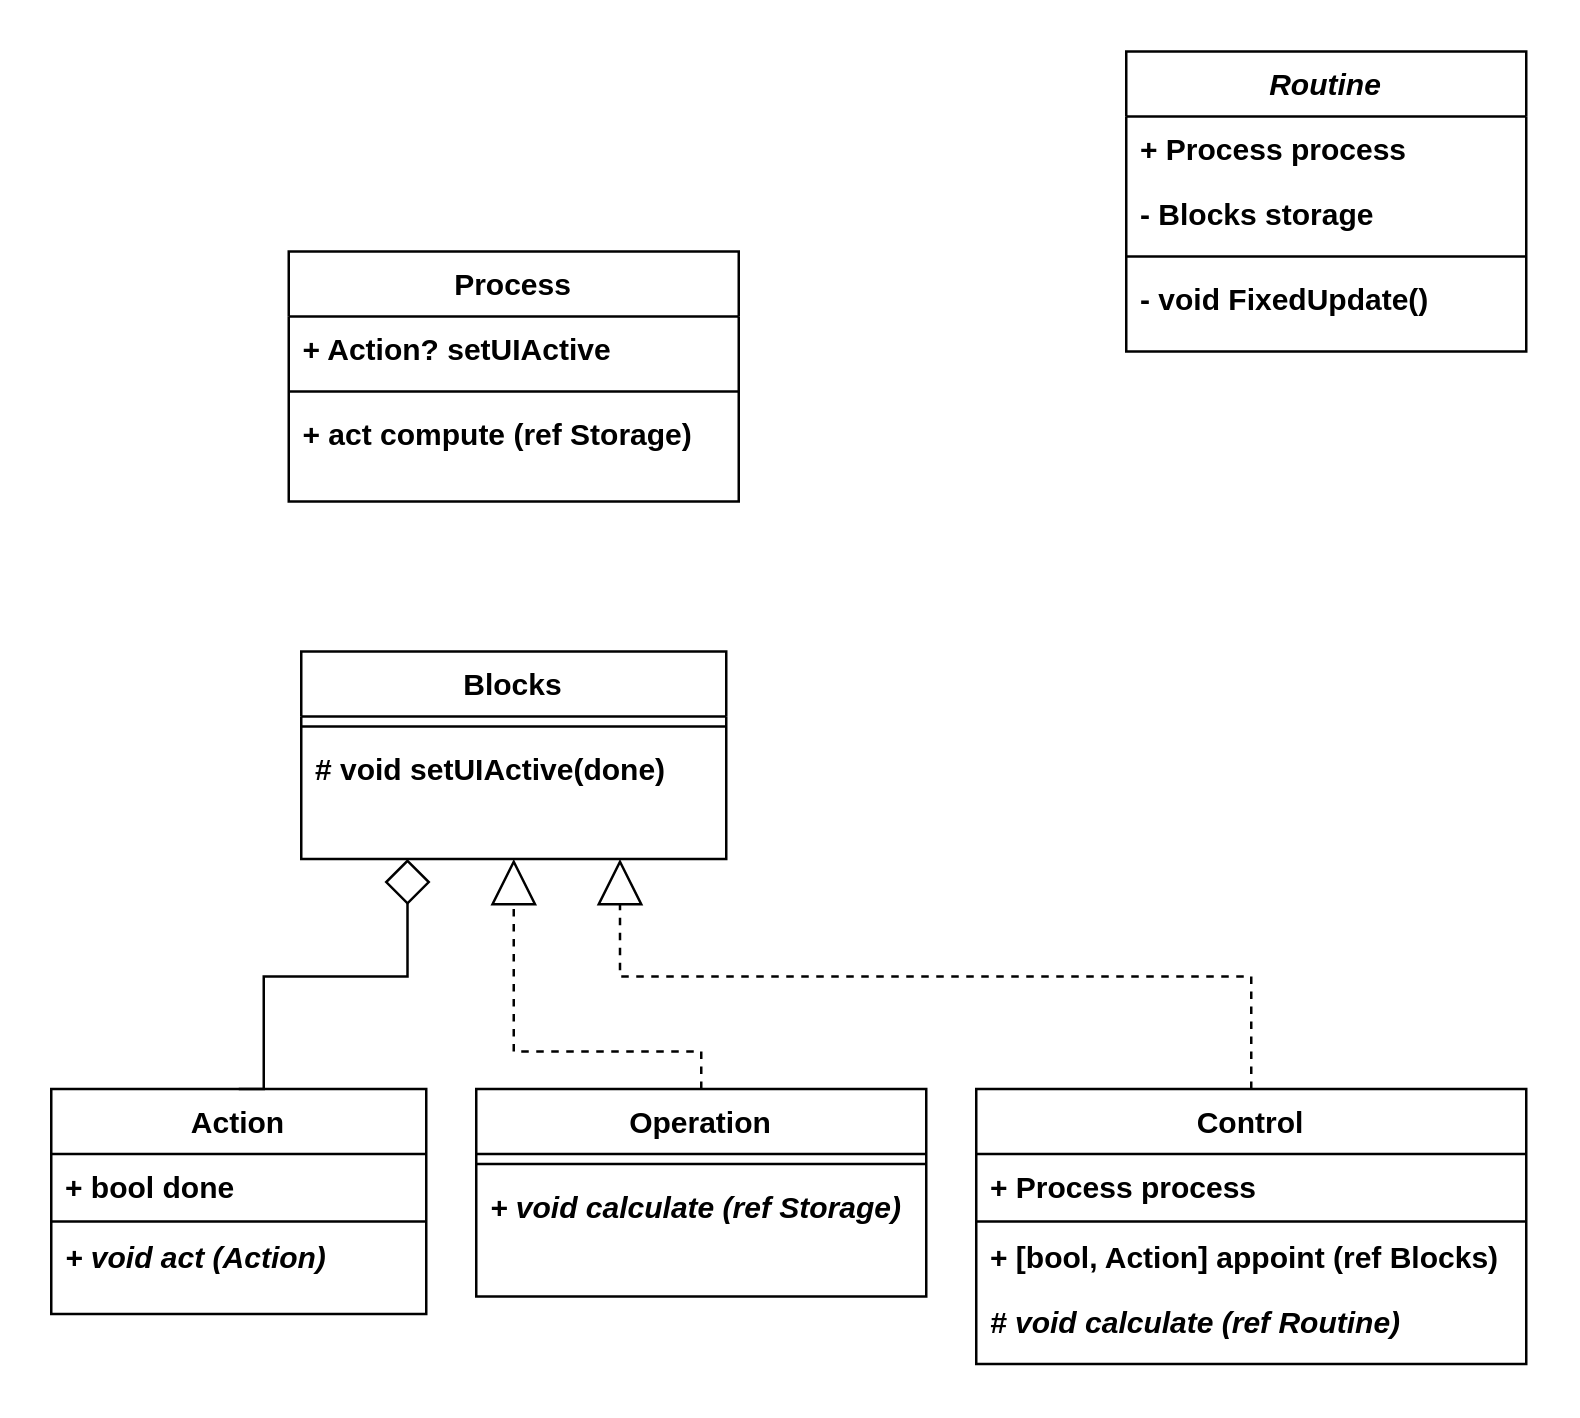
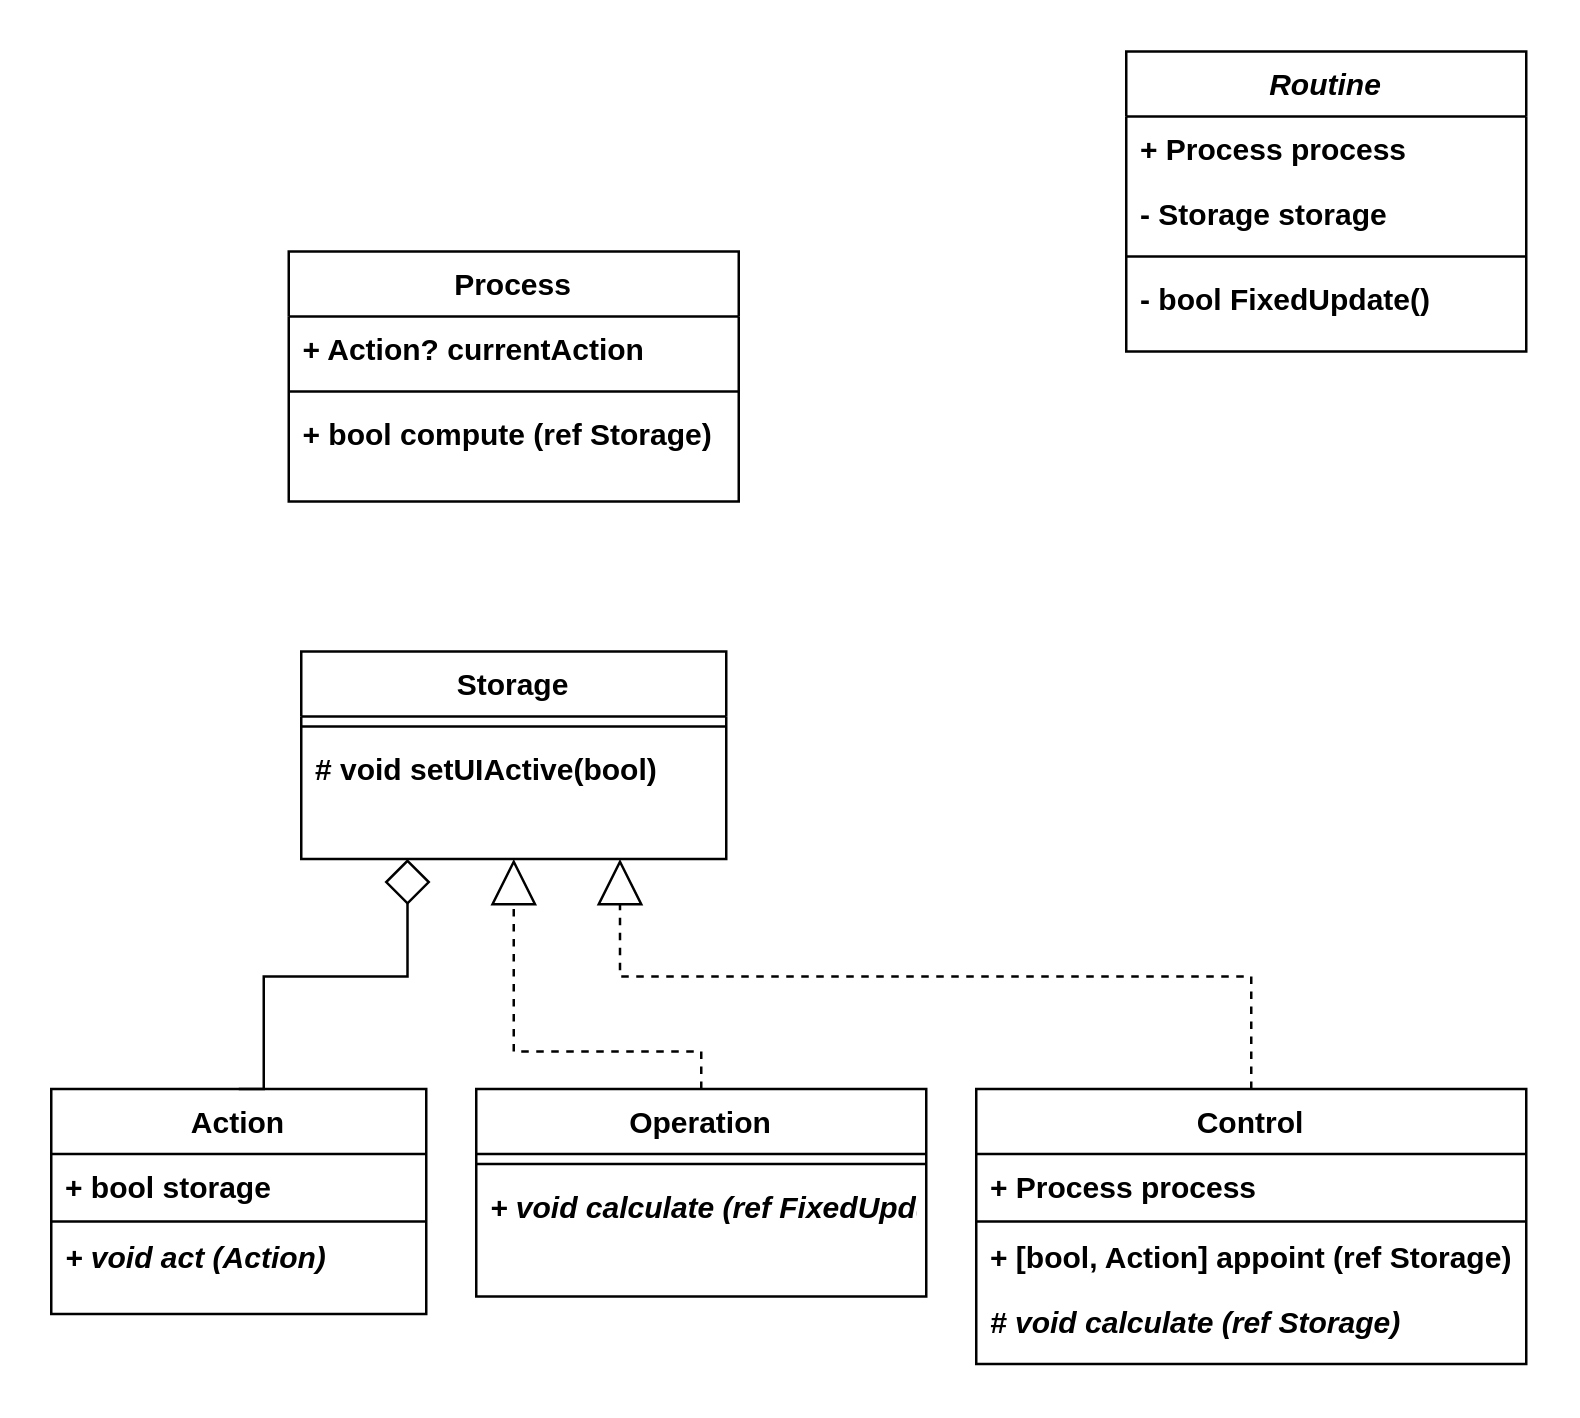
node "- Blocks storage": label "- Blocks storage" -> "- Storage storage"
node "- void FixedUpdate()": label "- void FixedUpdate()" -> "- bool FixedUpdate()"
node "+ Action? setUIActive": label "+ Action? setUIActive" -> "+ Action? currentAction"
node "+ act compute (ref Storage)": label "+ act compute (ref Storage)" -> "+ bool compute (ref Storage)"
node "Blocks": label "Blocks" -> "Storage"
node "# void setUIActive(done)": label "# void setUIActive(done)" -> "# void setUIActive(bool)"
node "+ bool done": label "+ bool done" -> "+ bool storage"
node "+ void calculate (ref Storage)": label "+ void calculate (ref Storage)" -> "+ void calculate (ref FixedUpdate)"
node "+ [bool, Action] appoint (ref Blocks)": label "+ [bool, Action] appoint (ref Blocks)" -> "+ [bool, Action] appoint (ref Storage)"
node "# void calculate (ref Routine)": label "# void calculate (ref Routine)" -> "# void calculate (ref Storage)"
